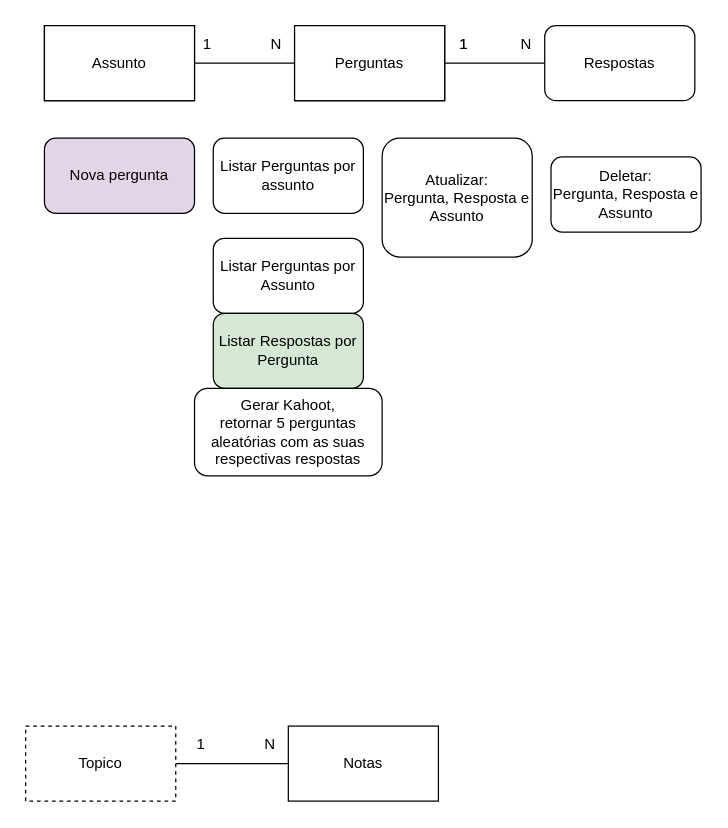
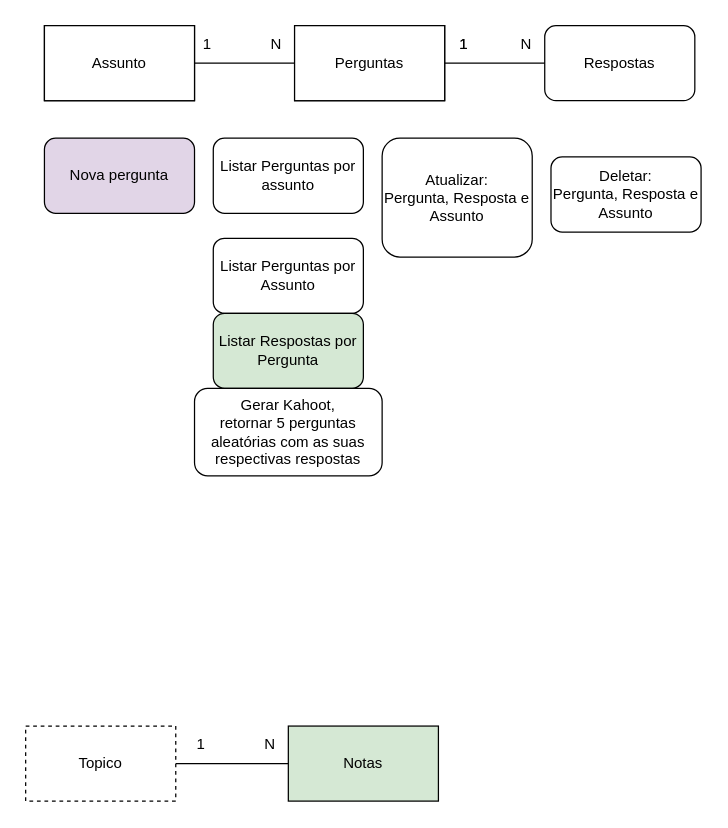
node "Notas": fillcolor #ffffff -> #d5e8d4
